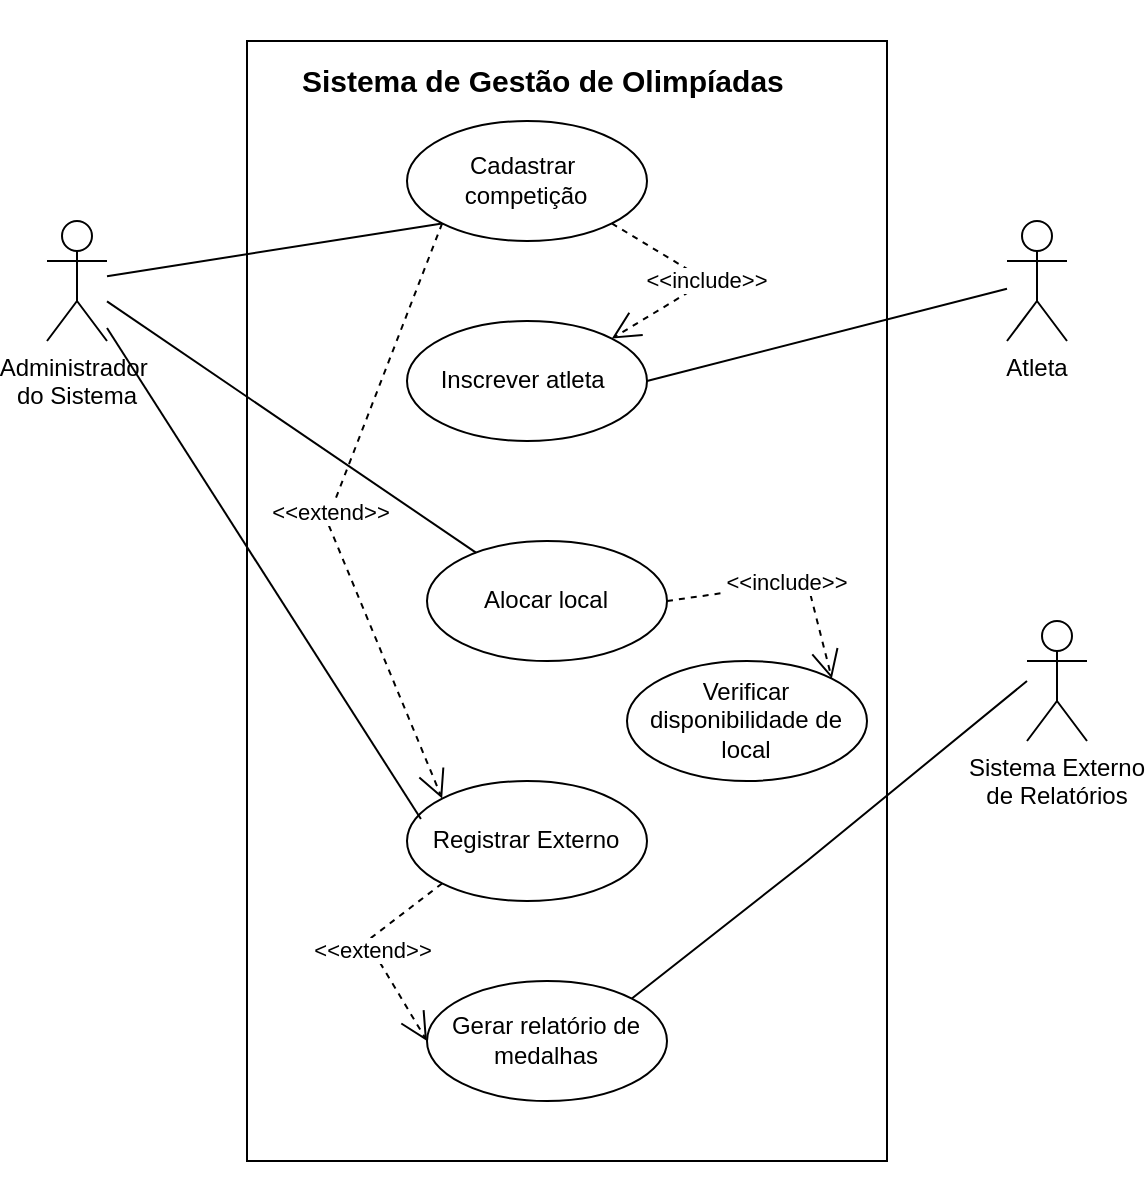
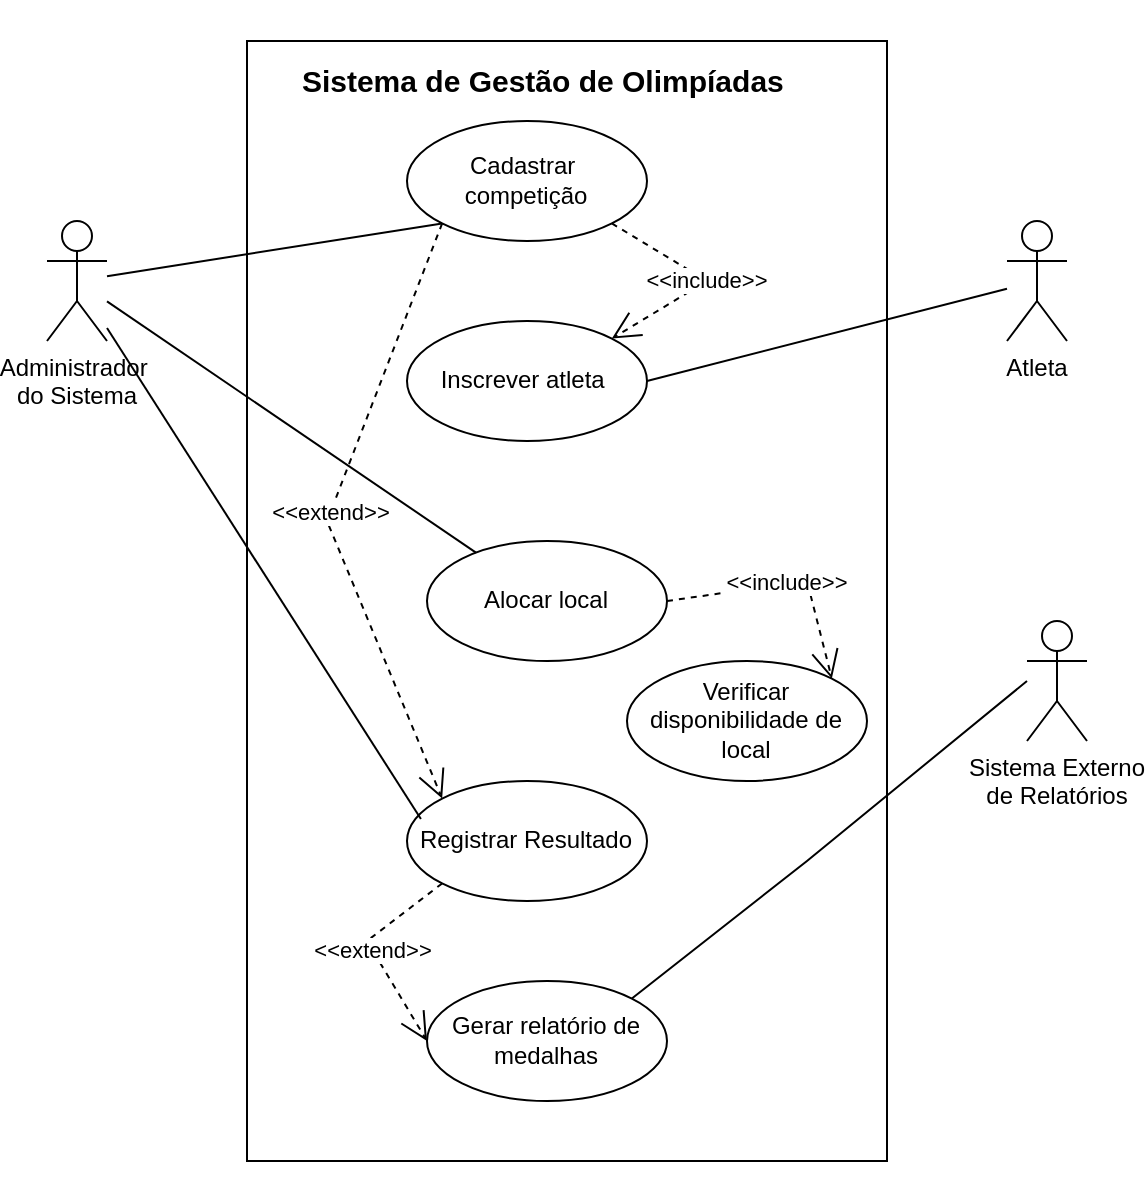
node "Registrar Externo": label "Registrar Externo" -> "Registrar Resultado"
